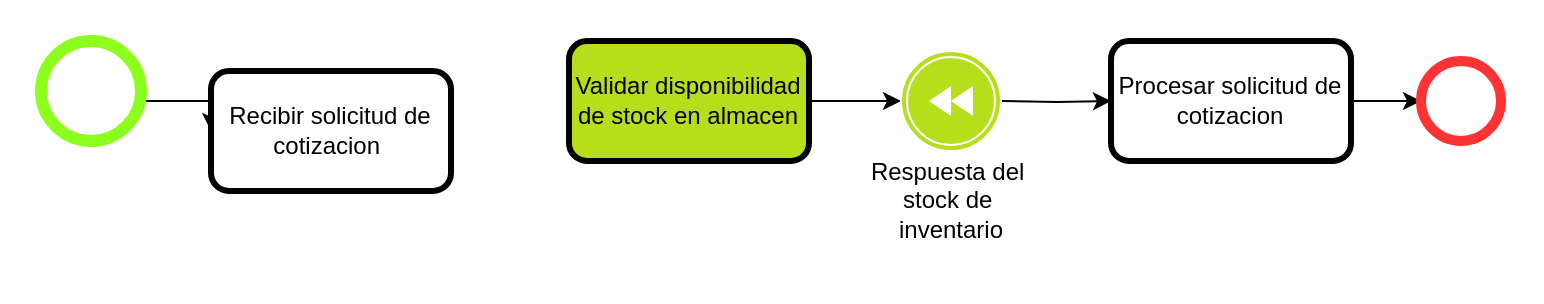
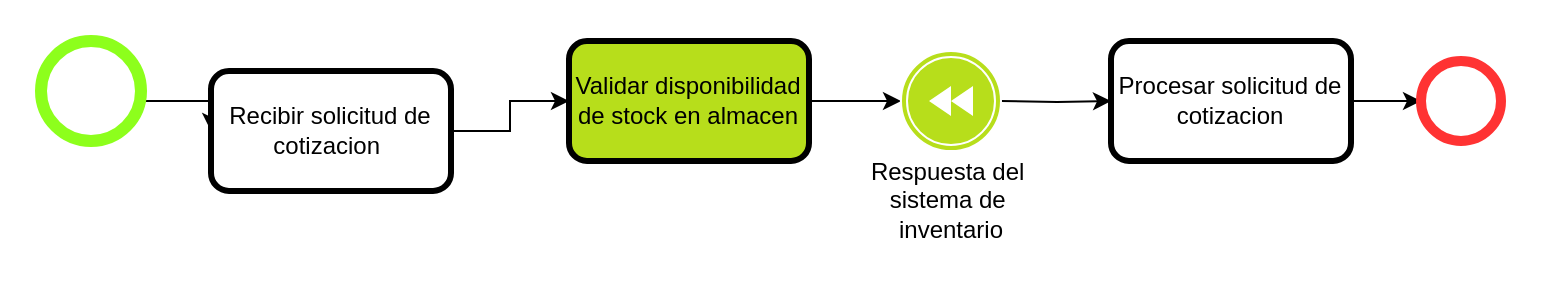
edge "Recibir solicitud de cotizacion" -> "Validar disponibilidad de stock en almacen": added
node "Respuesta del stock de inventario": label "Respuesta del stock de inventario" -> "Respuesta del sistema de inventario"
